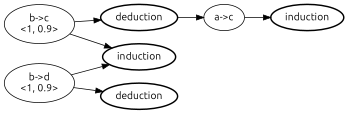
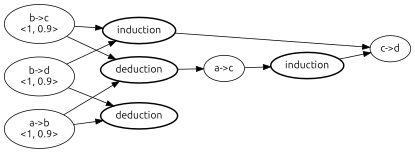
node "c->d": added
node "a->b <1, 0.9>": added
